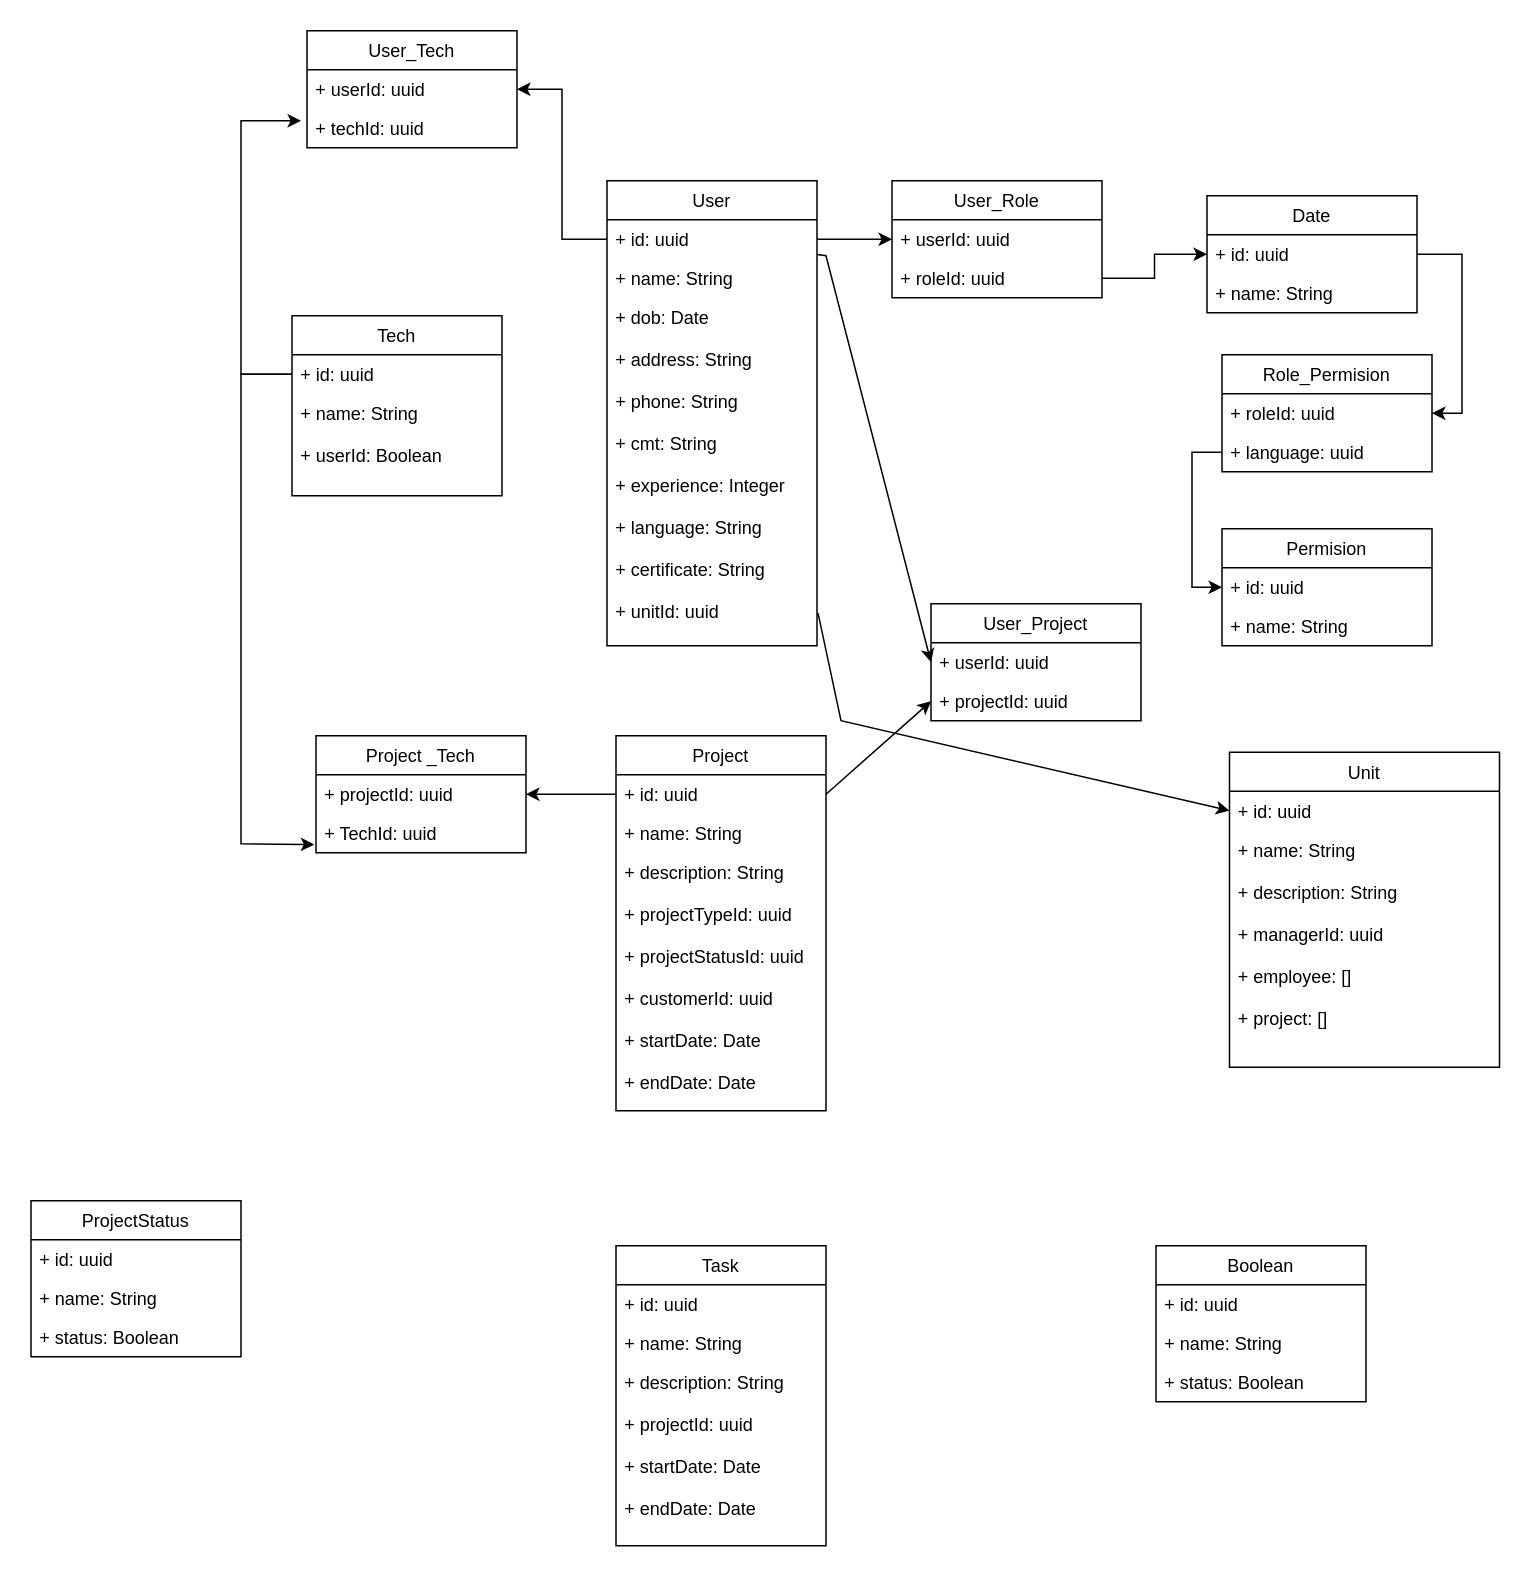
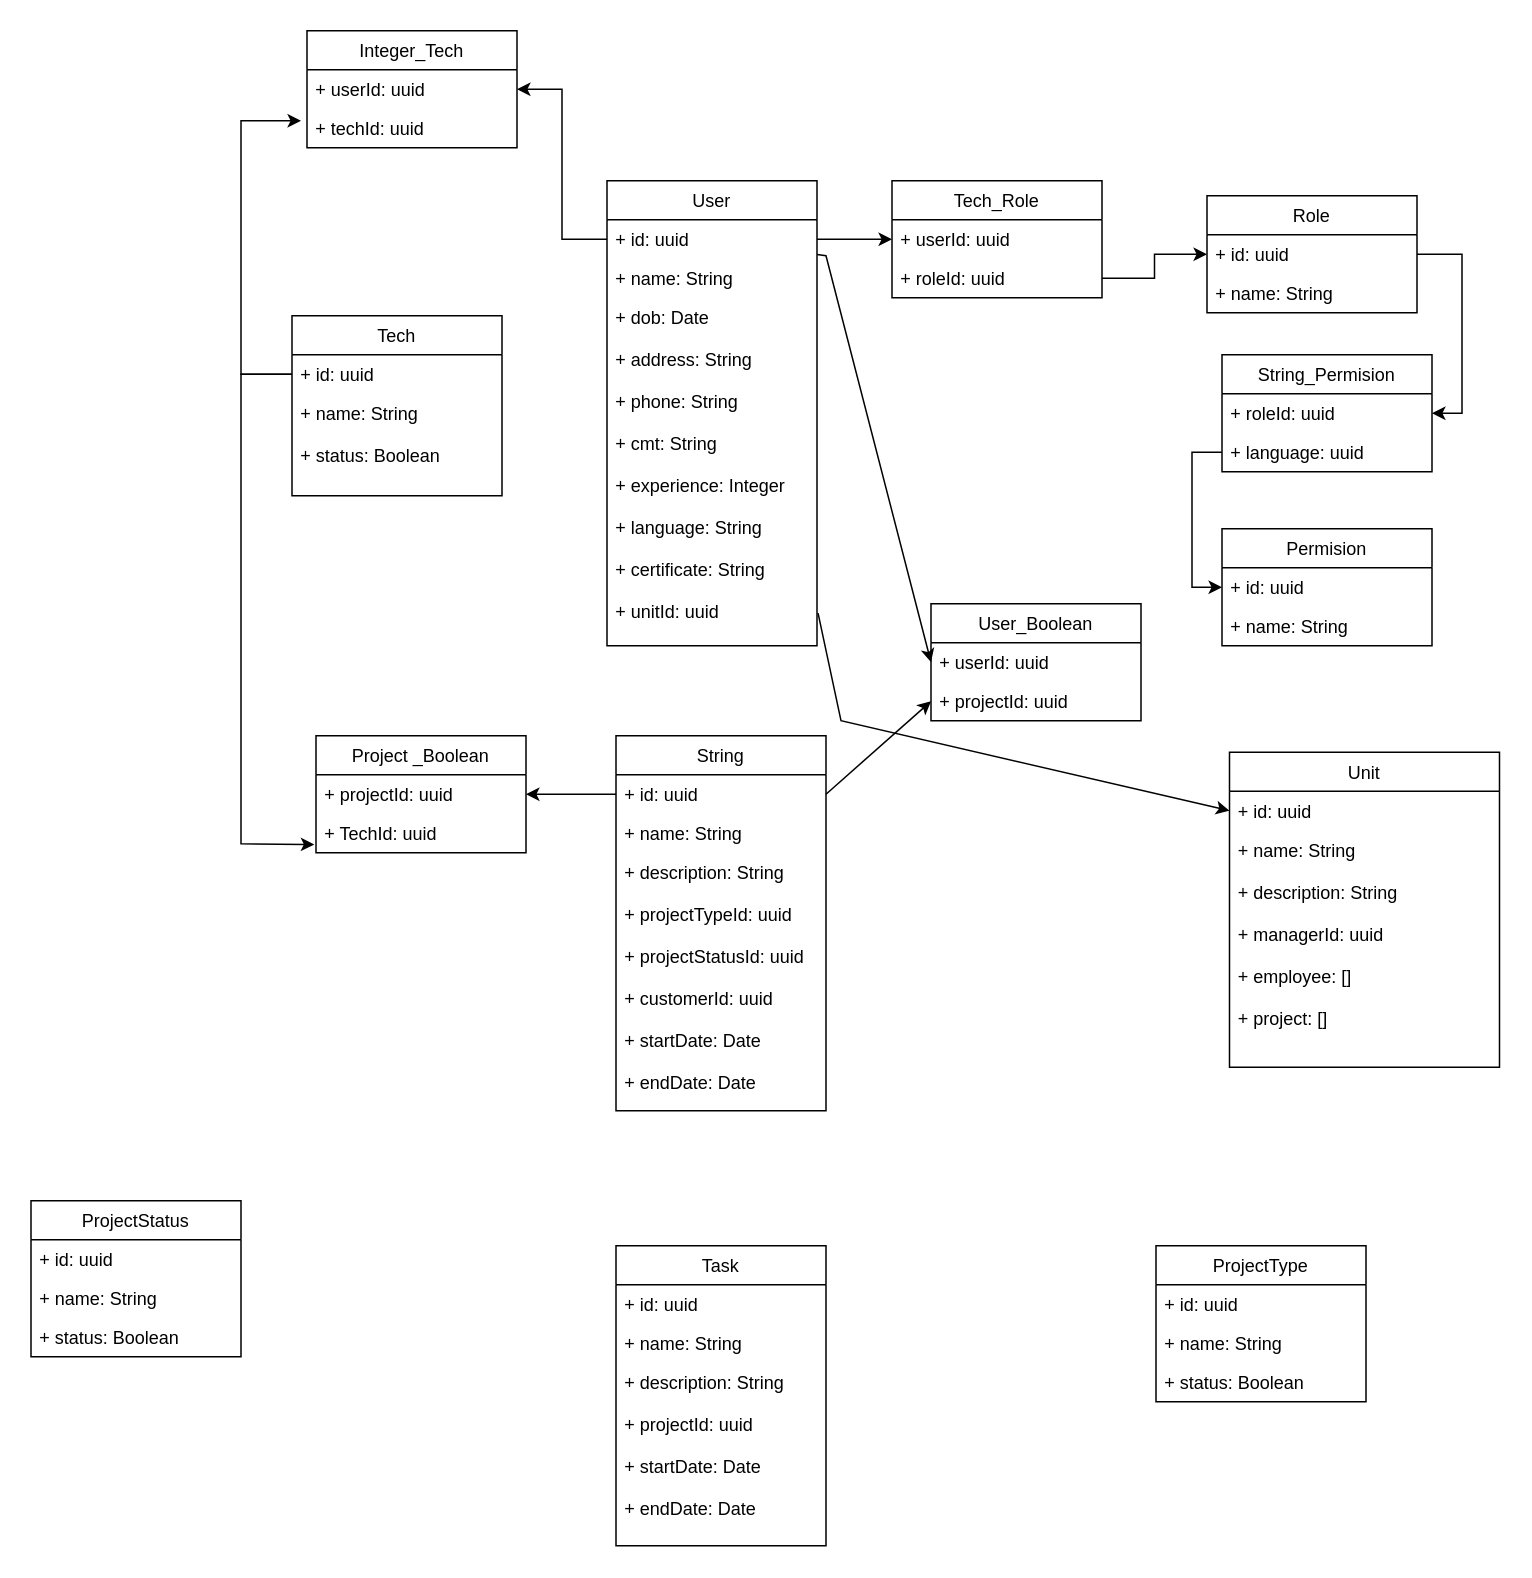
node "User_Tech": label "User_Tech" -> "Integer_Tech"
node "User_Role": label "User_Role" -> "Tech_Role"
node "Date": label "Date" -> "Role"
node "Role_Permision": label "Role_Permision" -> "String_Permision"
node "+ name: String + userId: Boolean": label "+ name: String + userId: Boolean" -> "+ name: String + status: Boolean"
node "User_Project": label "User_Project" -> "User_Boolean"
node "Project _Tech": label "Project _Tech" -> "Project _Boolean"
node "Project": label "Project" -> "String"
node "Boolean": label "Boolean" -> "ProjectType"
